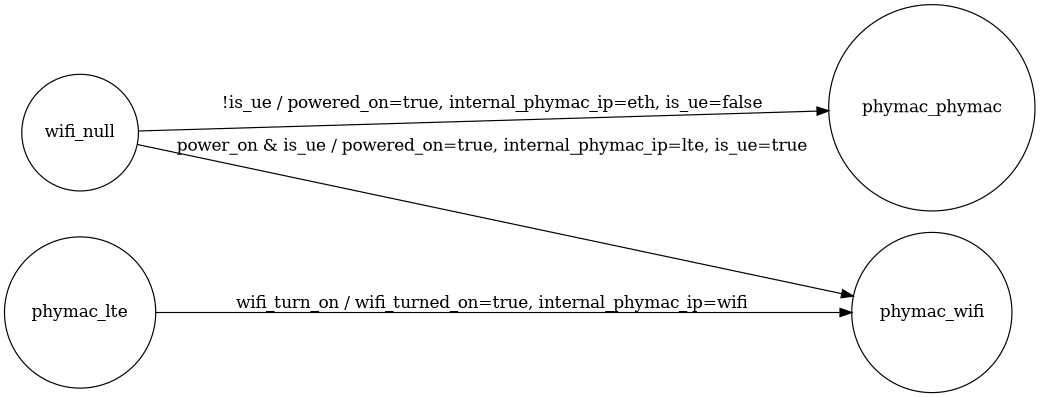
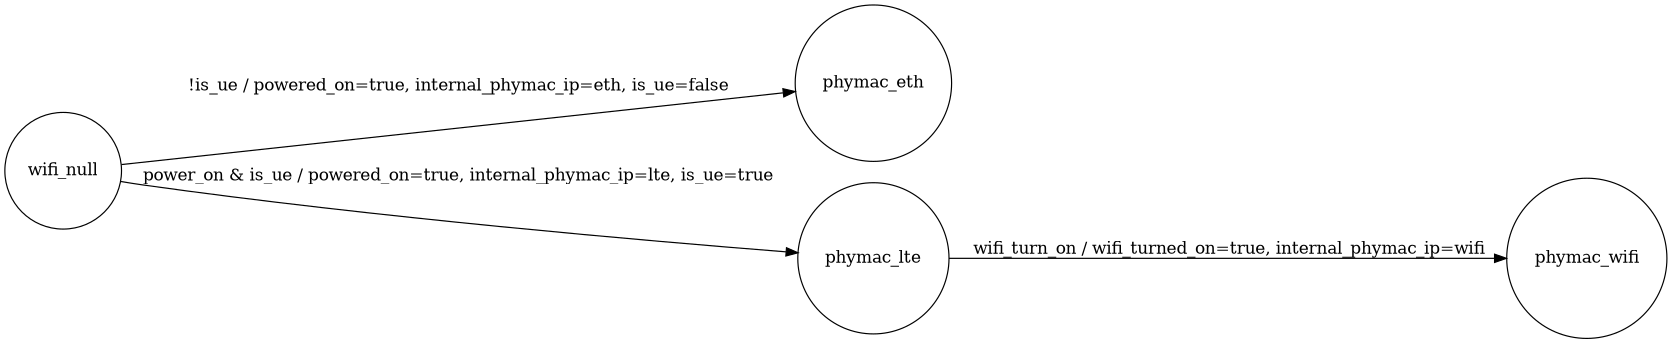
node "phymac_phymac": label "phymac_phymac" -> "phymac_eth"
edge "wifi_null" -> "phymac_wifi": now "wifi_null" -> "phymac_lte"
